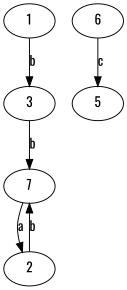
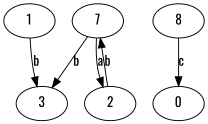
node "6": label "6" -> "8"
node "5": label "5" -> "0"
edge "3" -> "7": reversed
